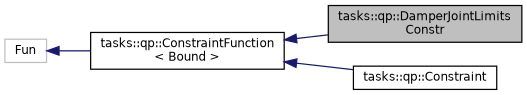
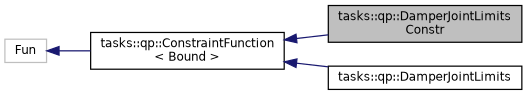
node "tasks::qp::Constraint": label "tasks::qp::Constraint" -> "tasks::qp::DamperJointLimits"
